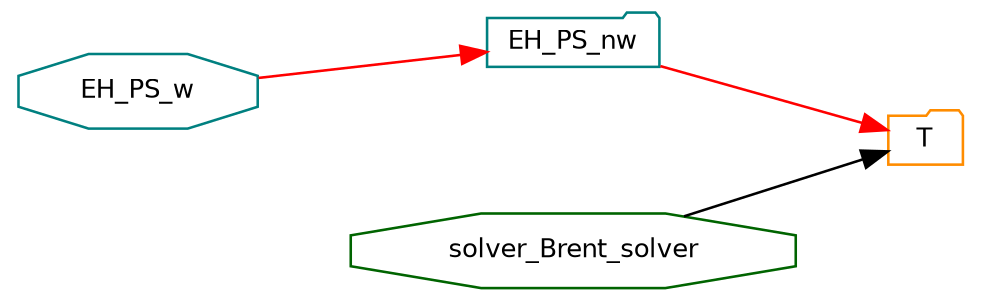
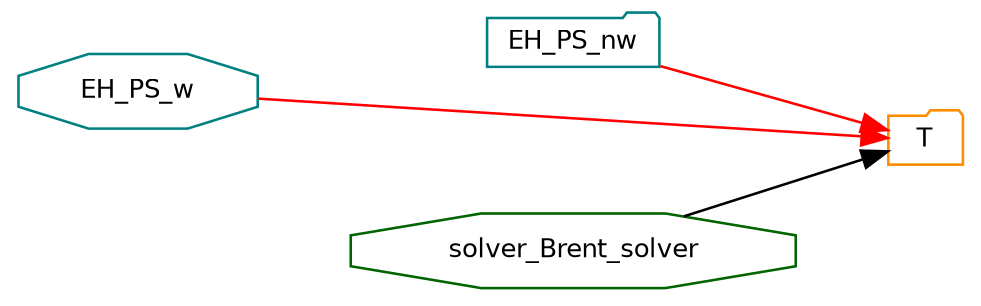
edge "EH_PS_w" -> "EH_PS_nw": now "EH_PS_w" -> "T"
